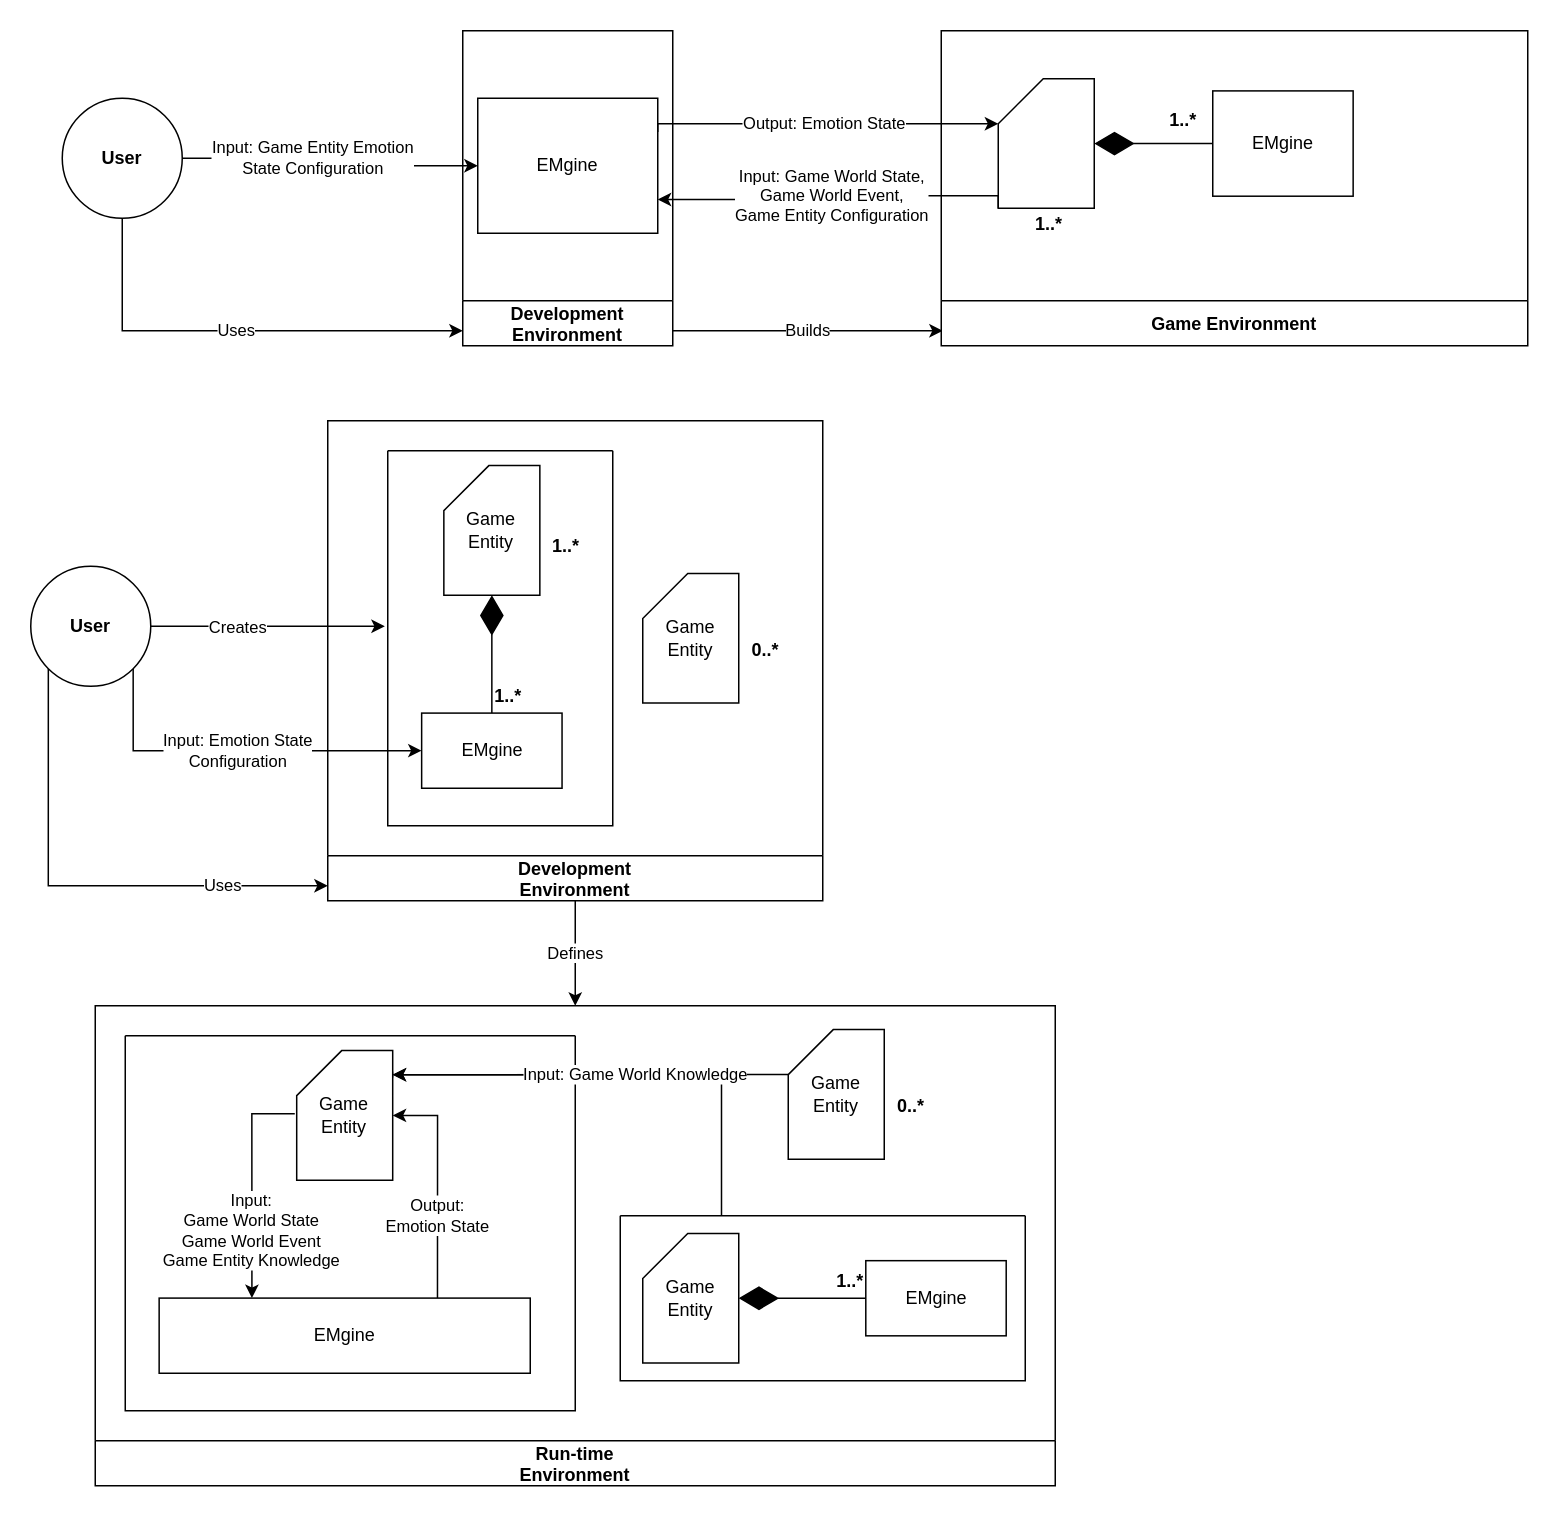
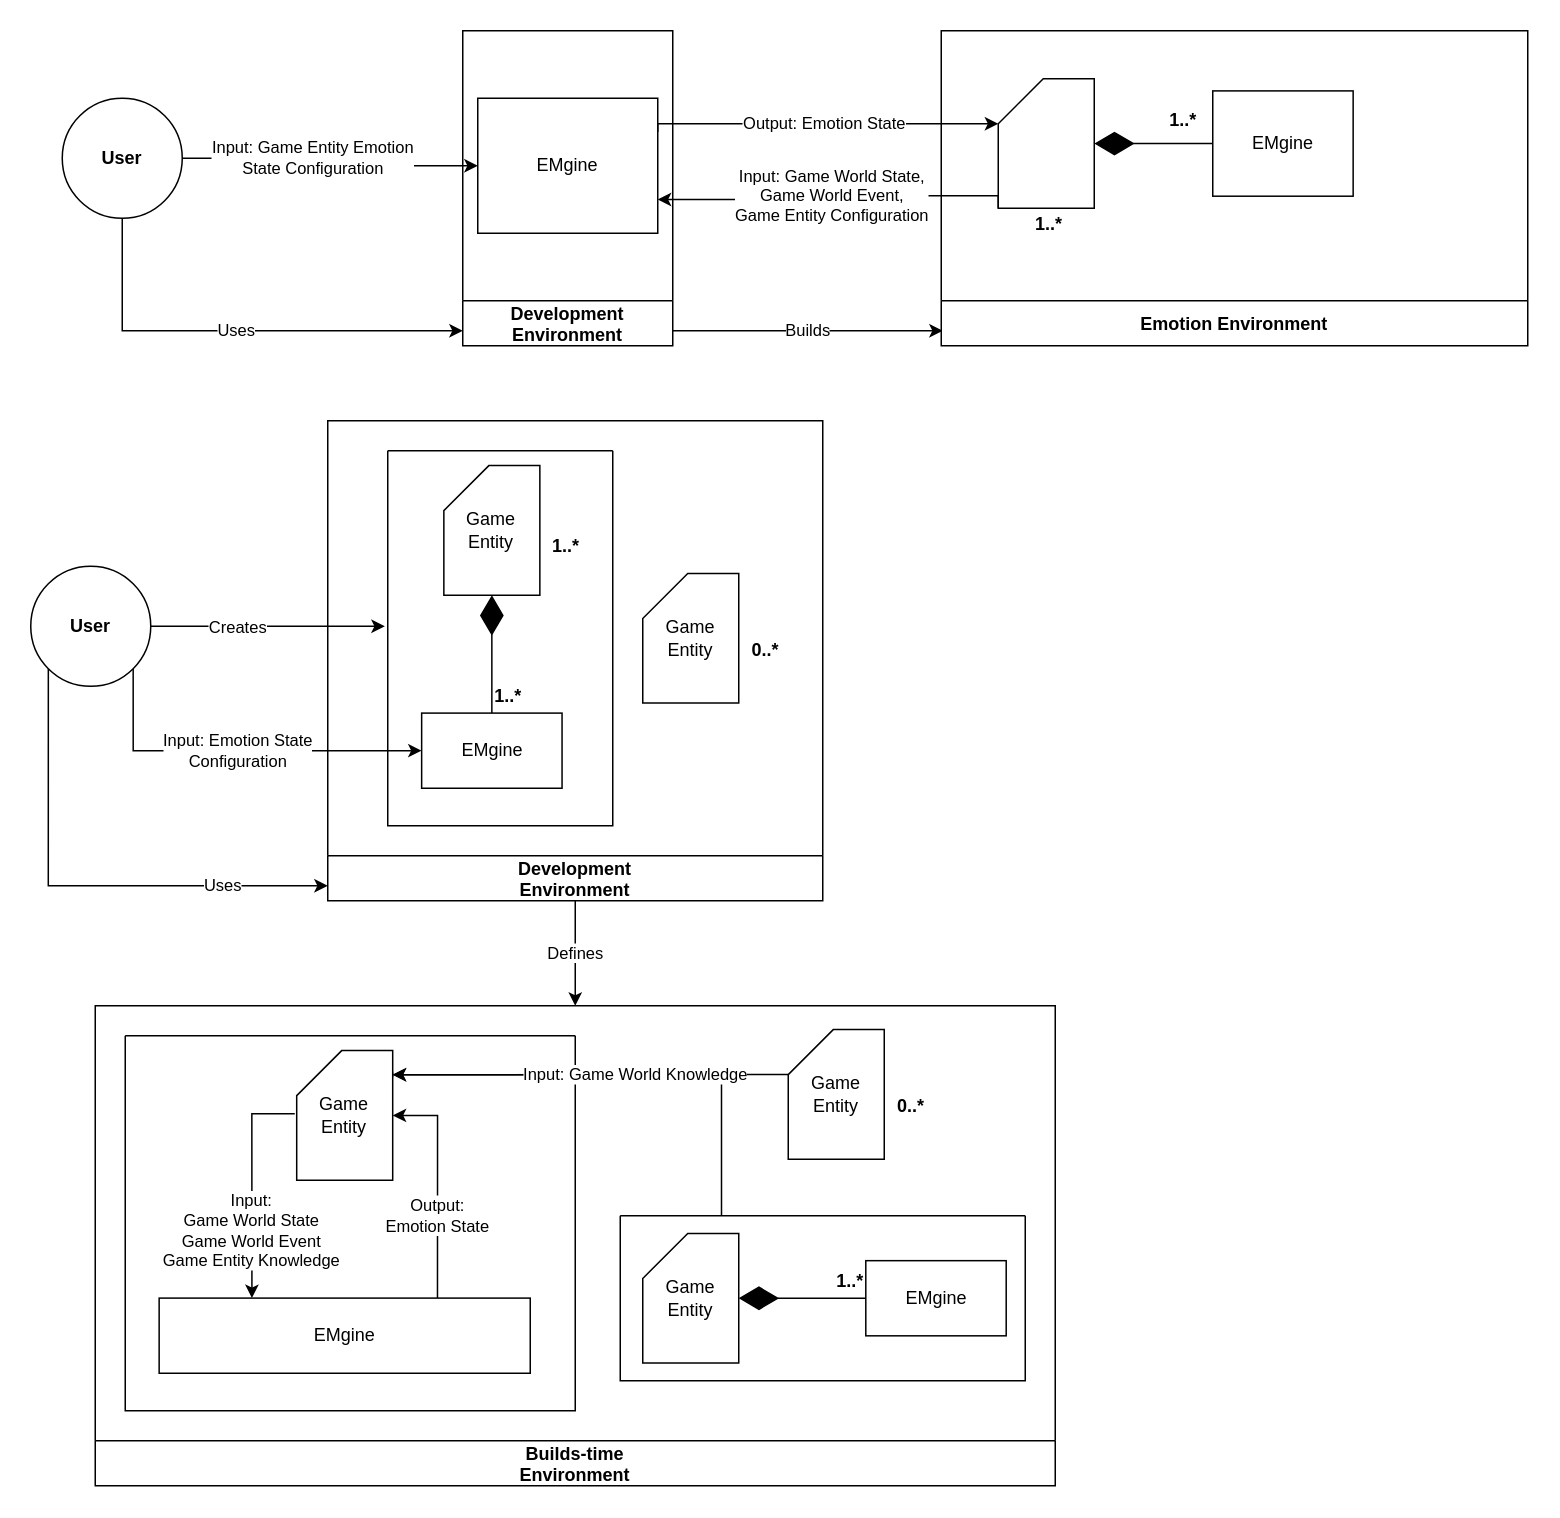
node "Game Environment": label "Game Environment" -> "Emotion Environment"
node "Run-time Environment": label "Run-time Environment" -> "Builds-time Environment"
